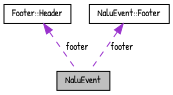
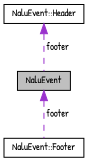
node "Footer::Header": label "Footer::Header" -> "NaluEvent::Header"
edge "NaluEvent" -> "NaluEvent::Footer": reversed
